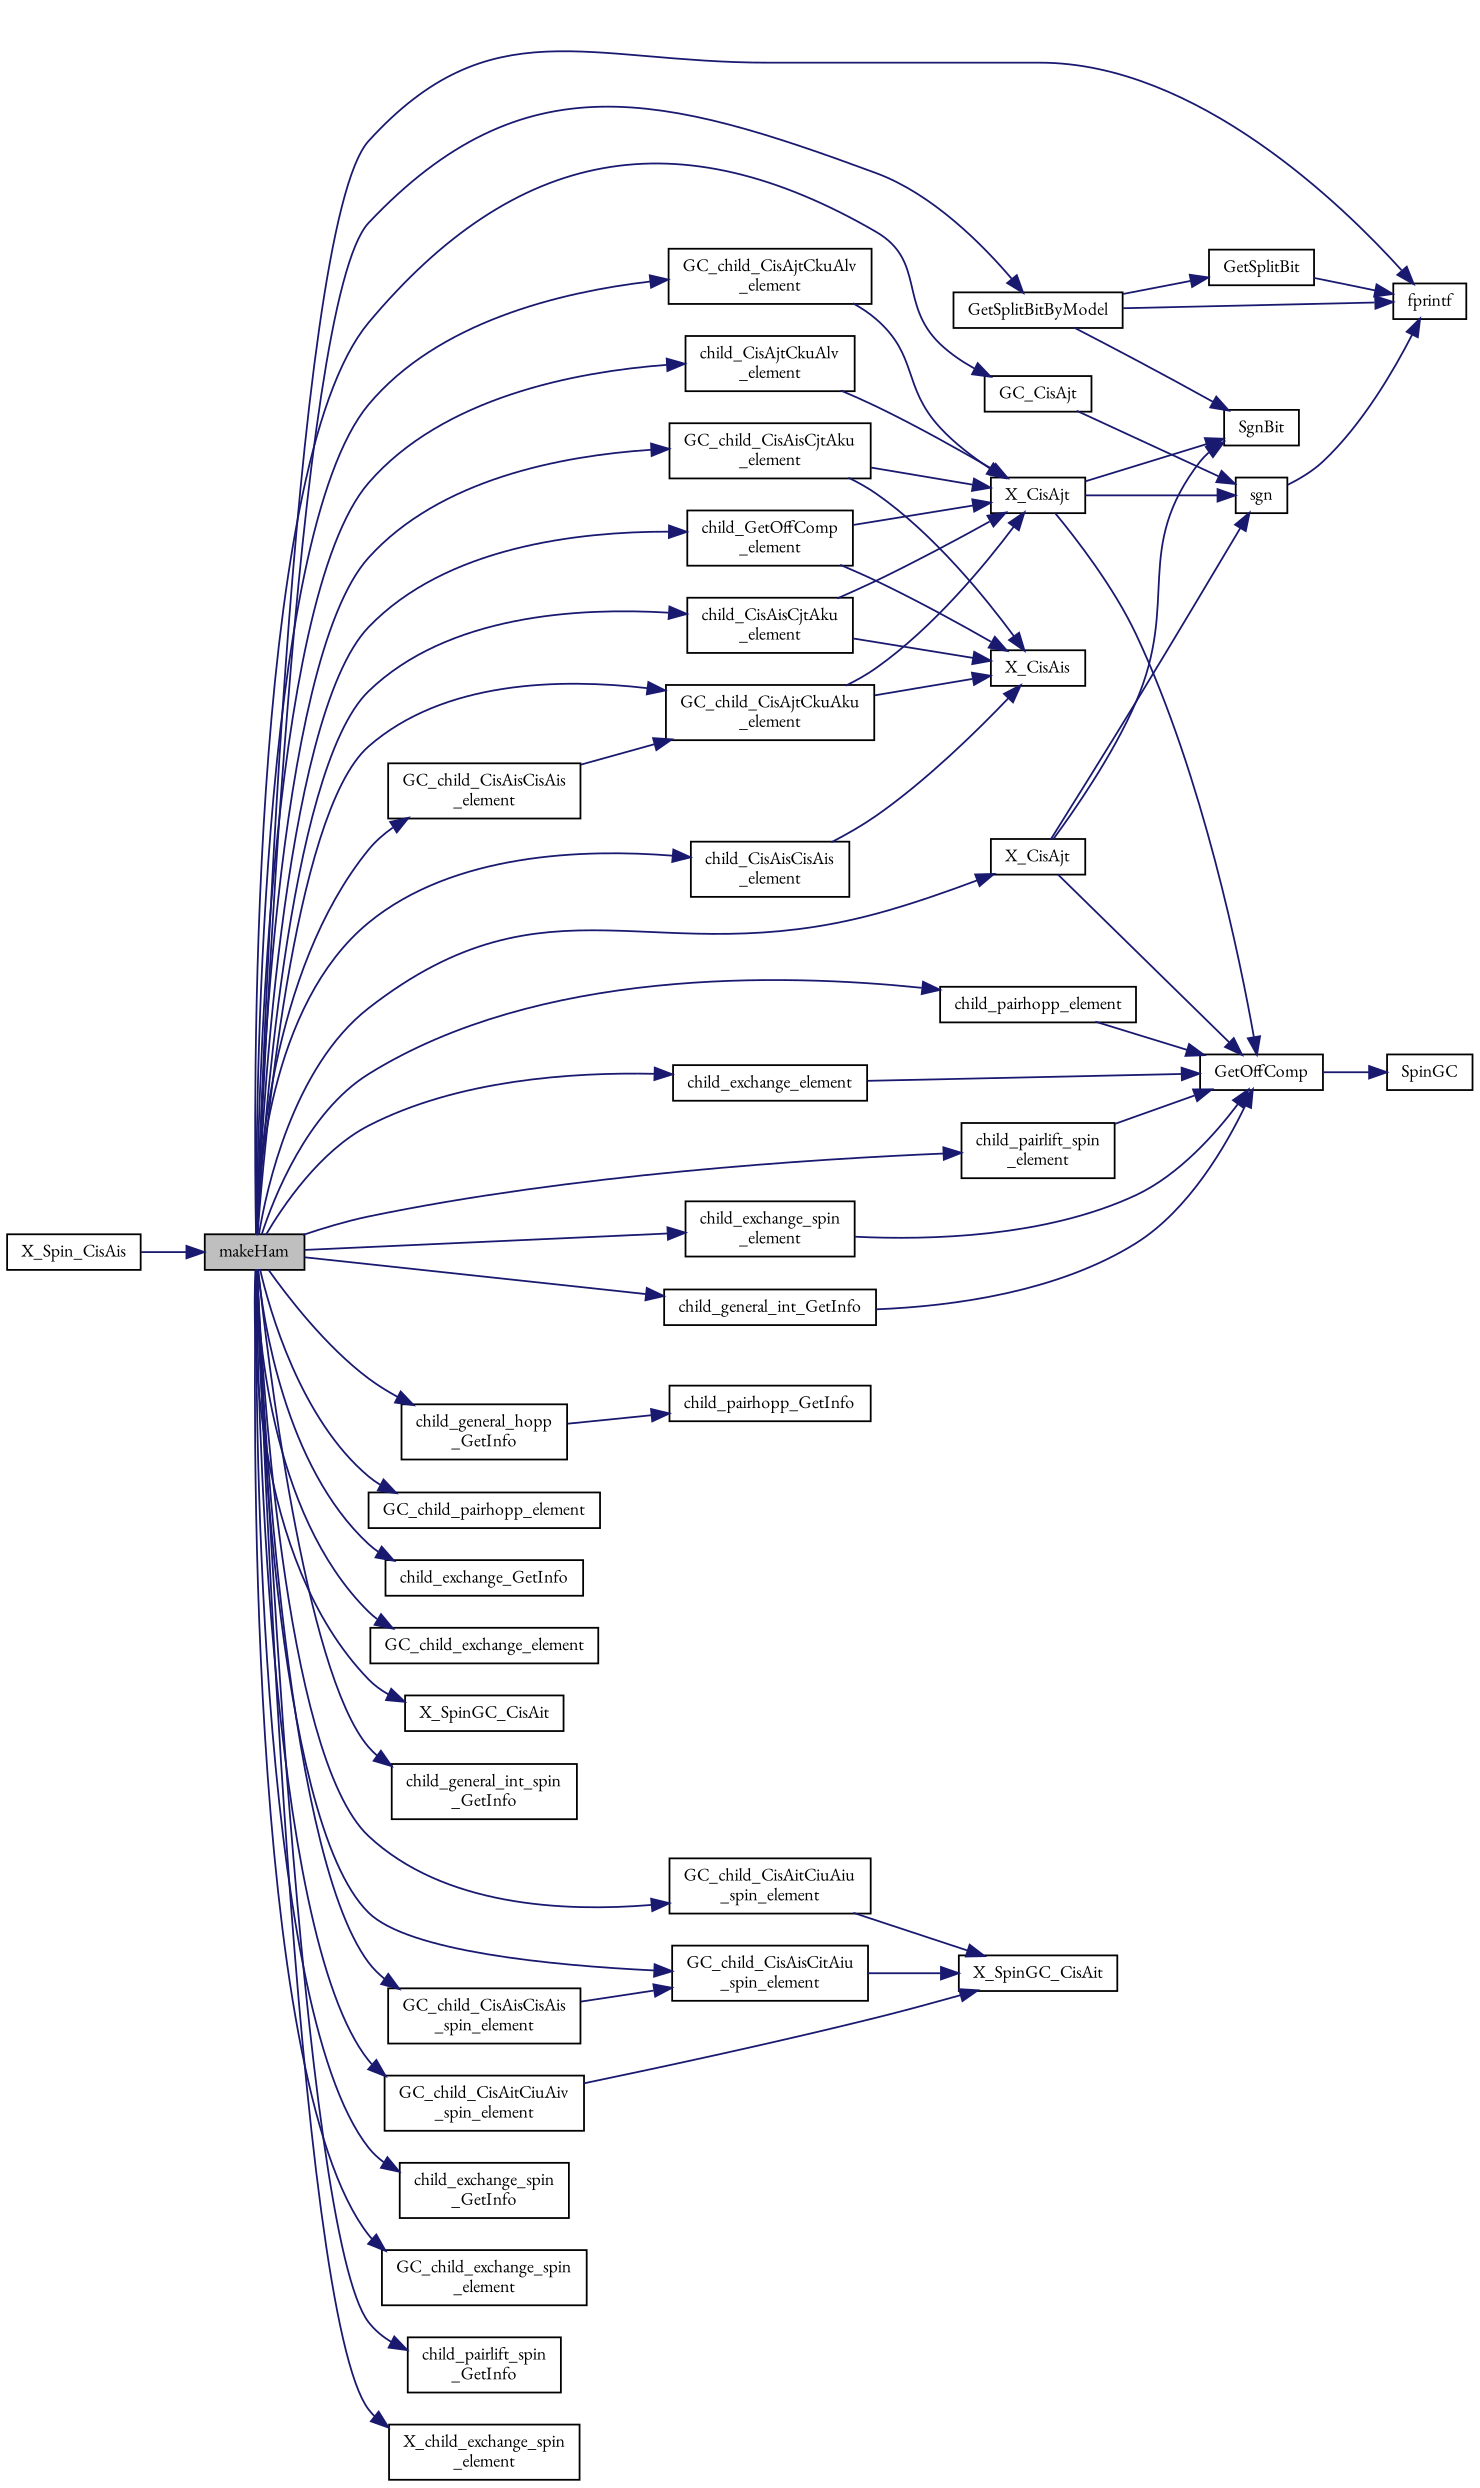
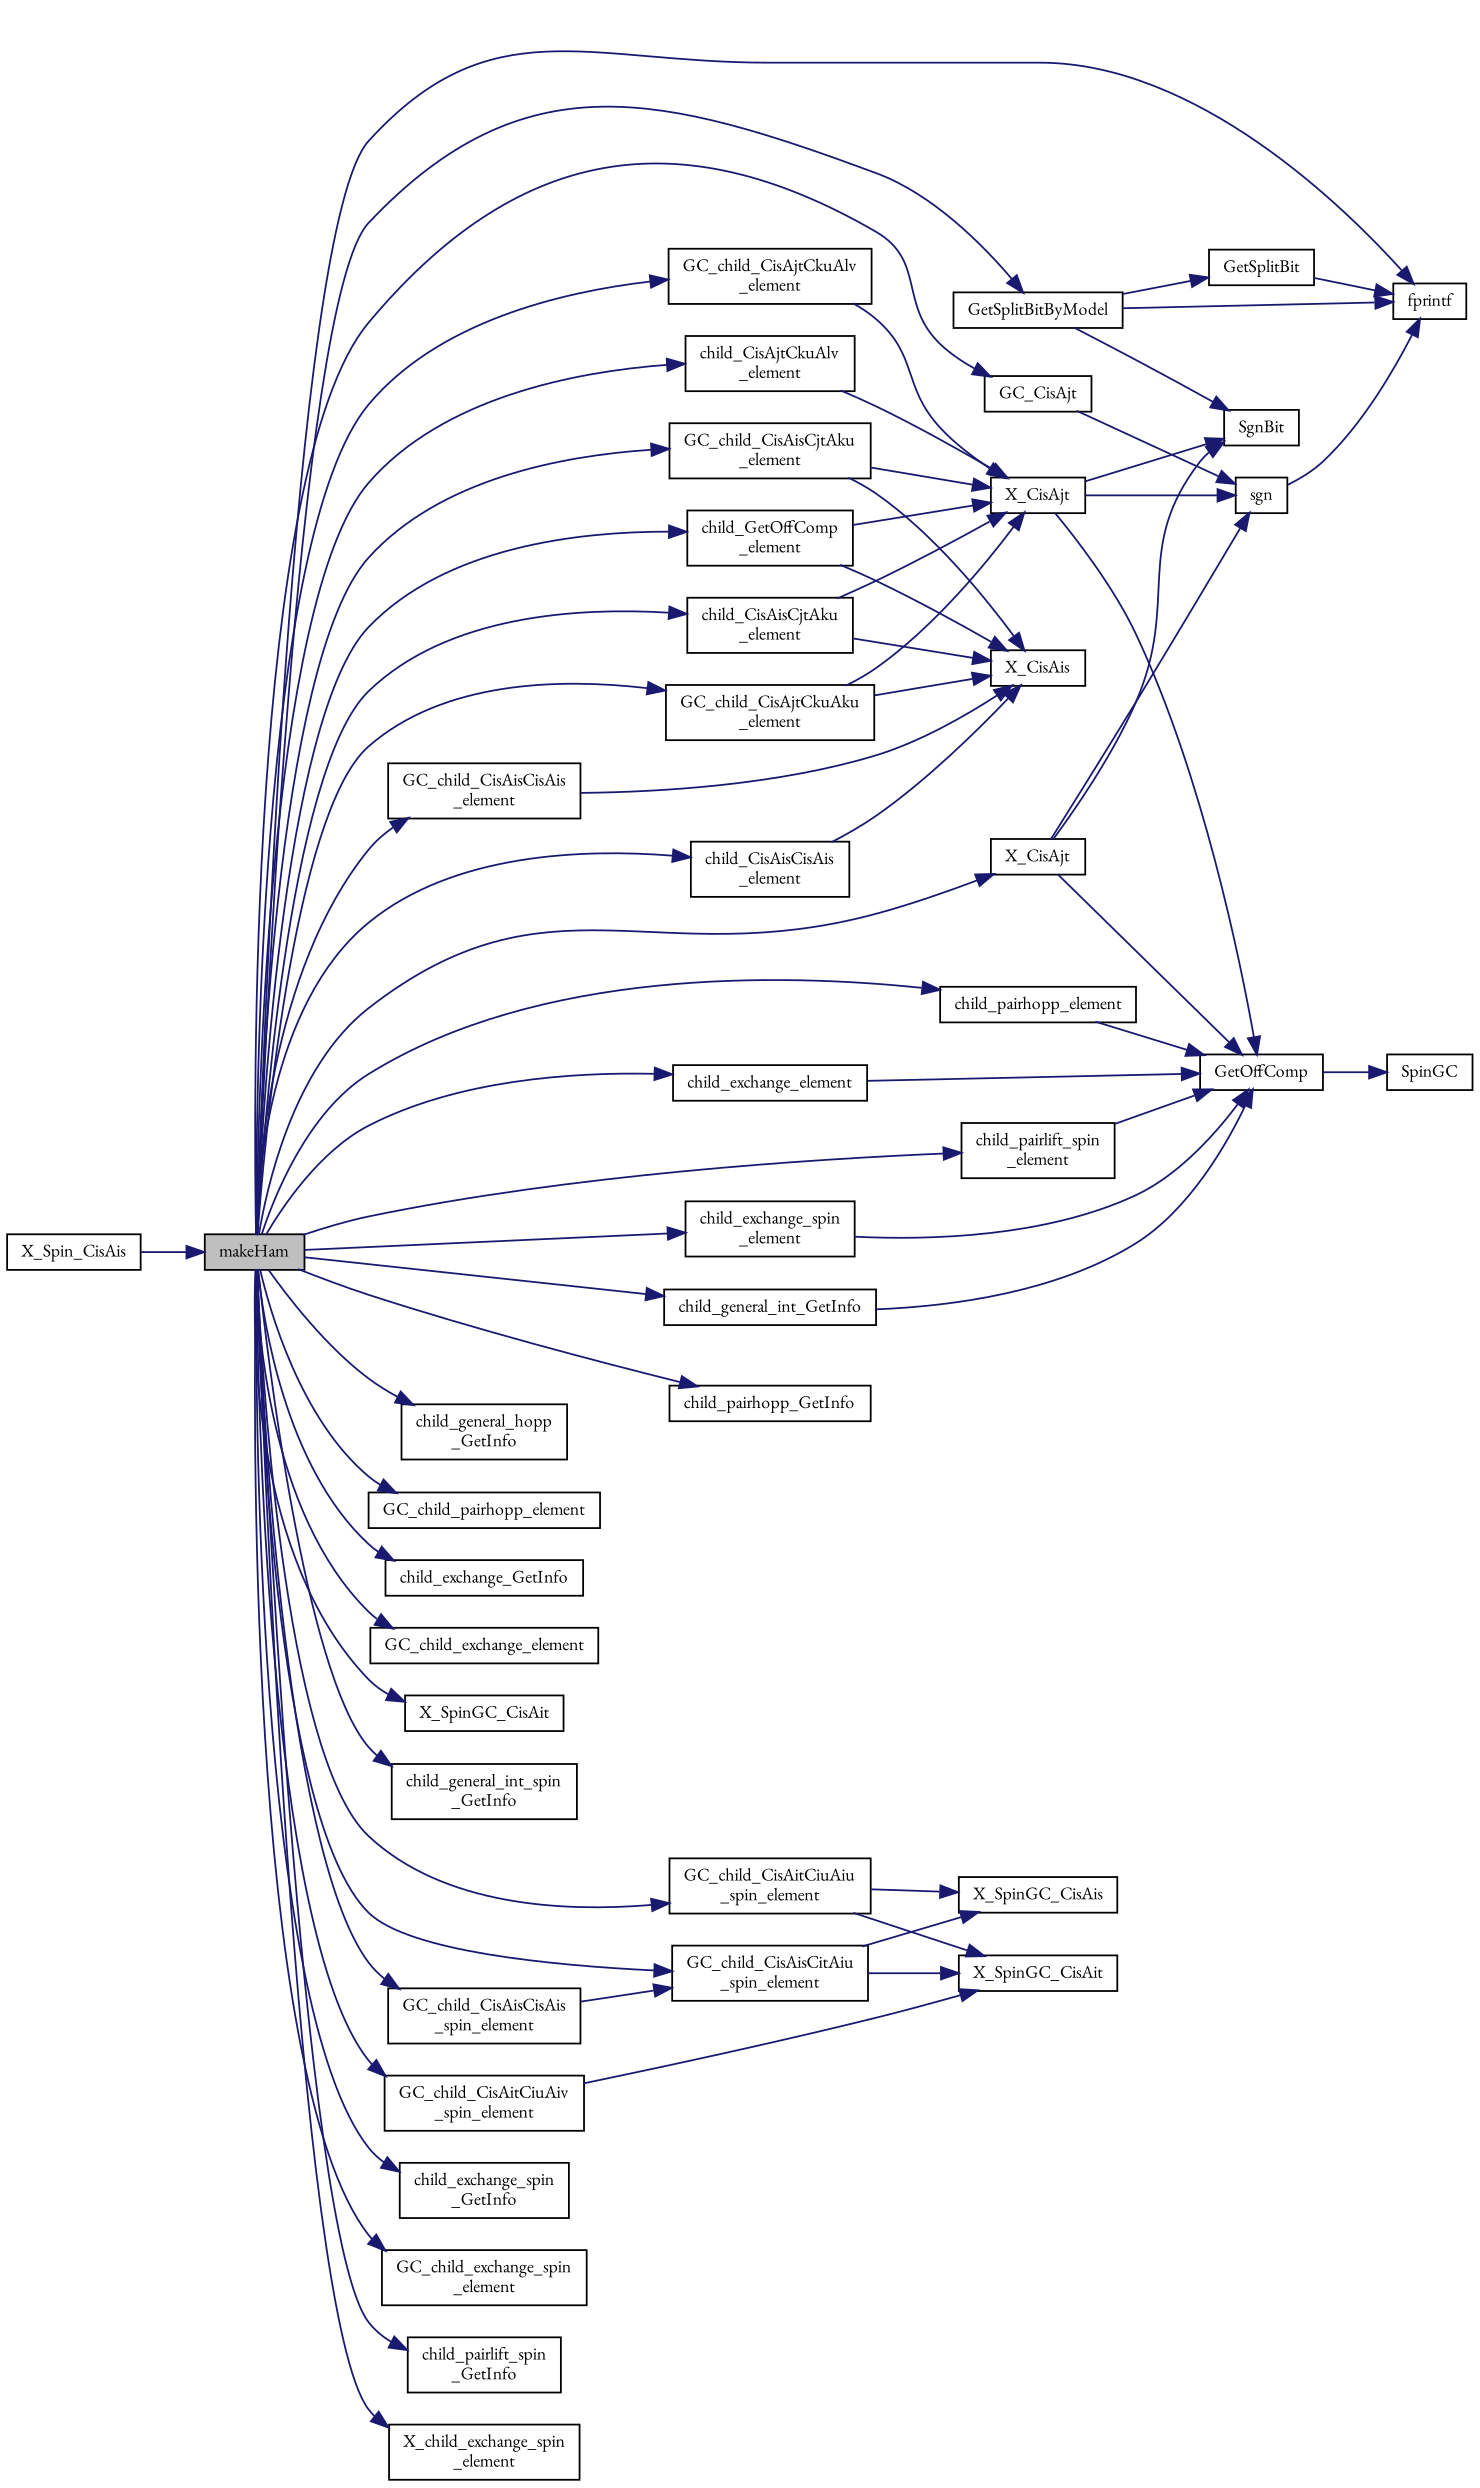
edge "GC_child_CisAisCisAis _element" -> "GC_child_CisAjtCkuAku _element": now "GC_child_CisAisCisAis _element" -> "X_CisAis"
edge "child_general_hopp _GetInfo" -> "child_pairhopp_GetInfo": now "makeHam" -> "child_pairhopp_GetInfo"
node "X_SpinGC_CisAis": added
